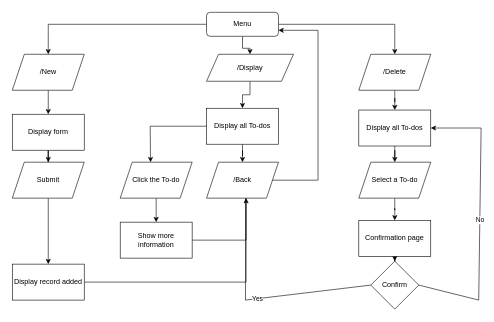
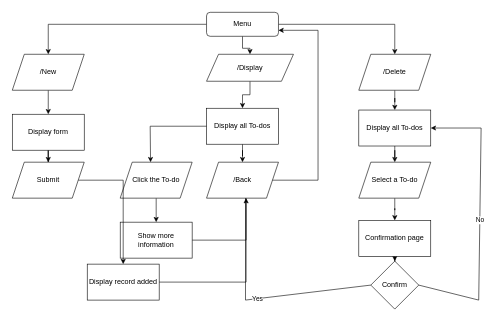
node "Display record added": moved (48, 282) -> (123, 282)
